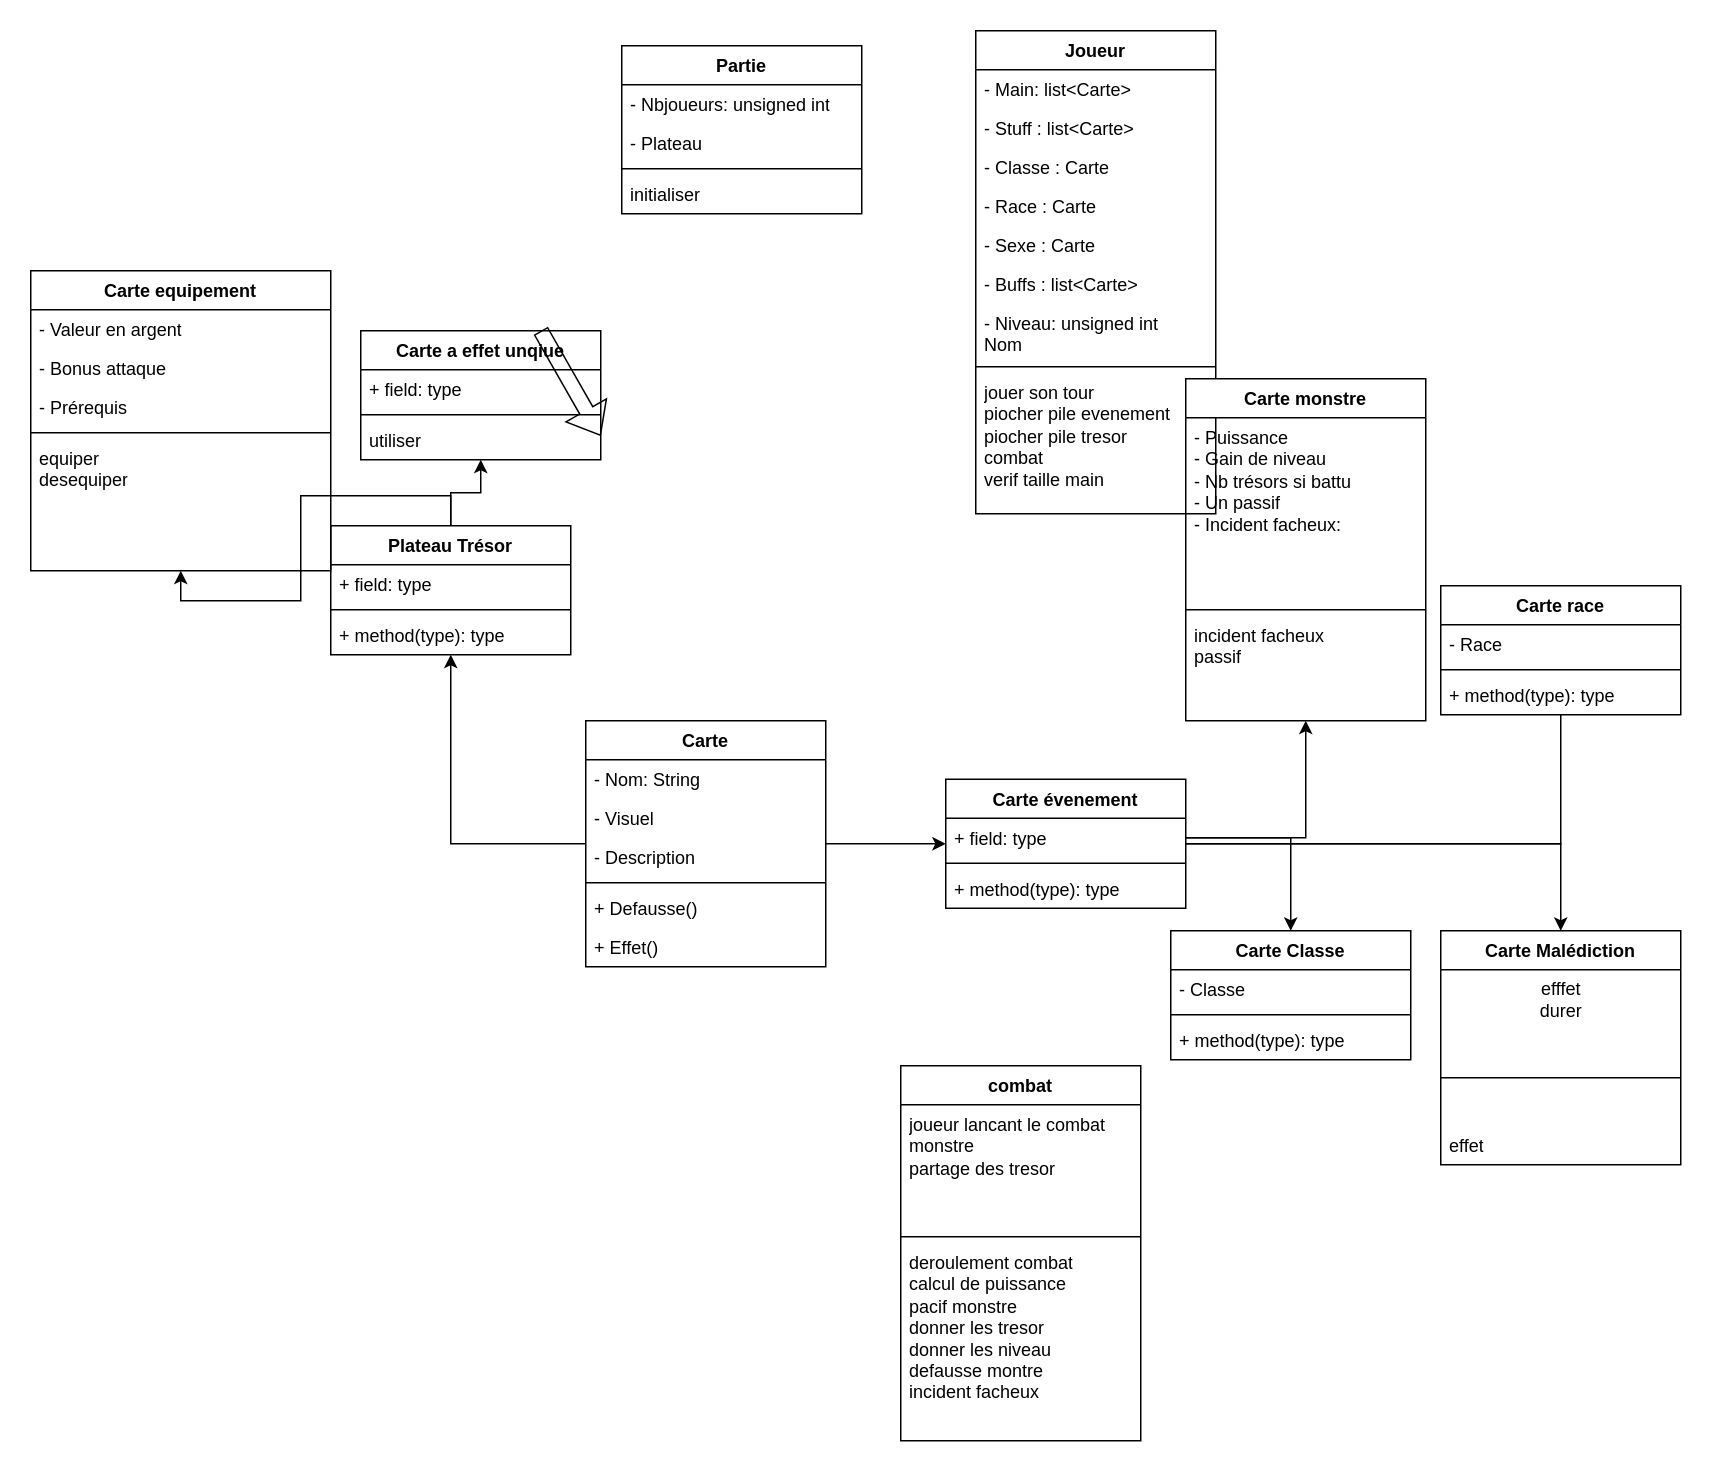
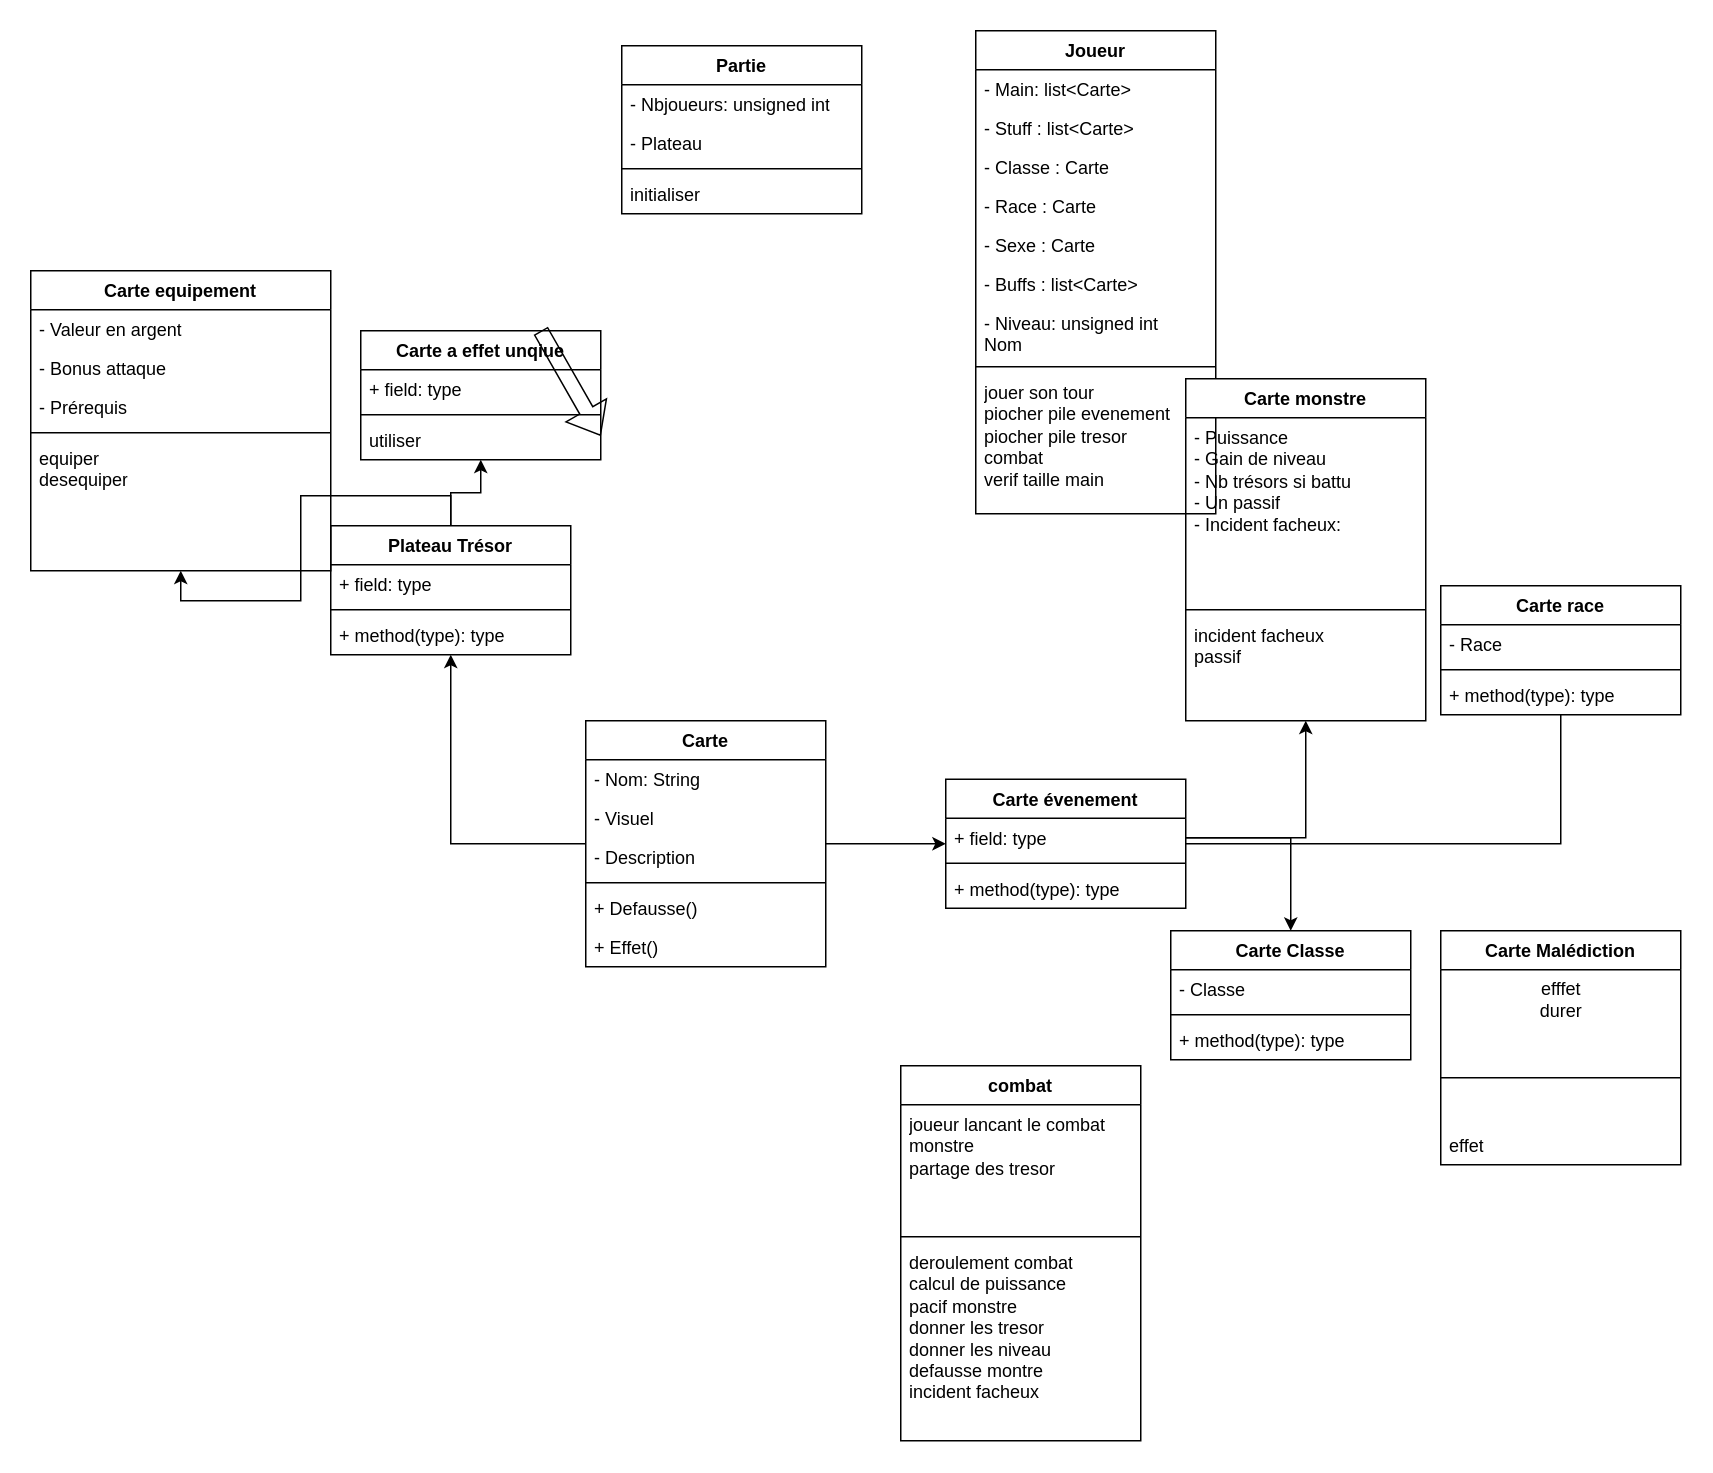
edge "Carte évenement" -> "Carte Malédiction": removed
